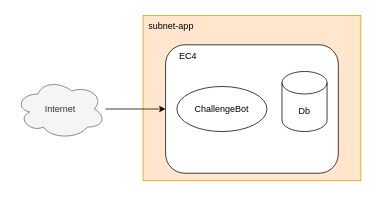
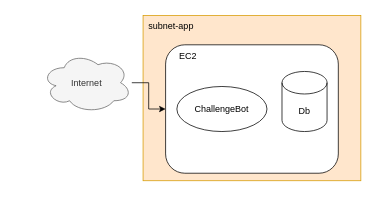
node "EC4": label "EC4" -> "EC2"
node "Internet": moved (60, 109) -> (87, 83)
